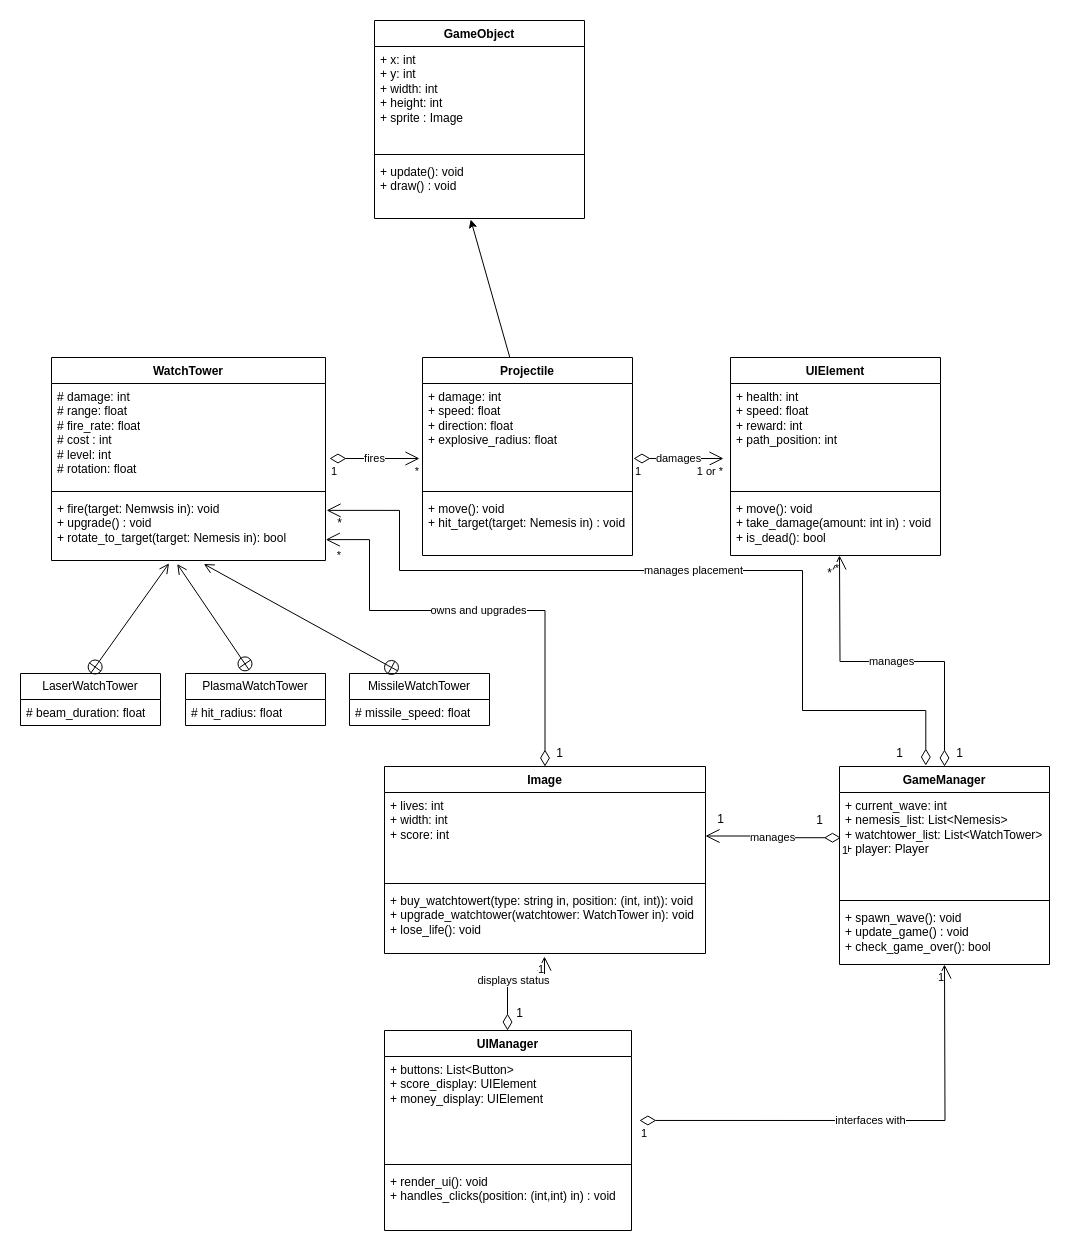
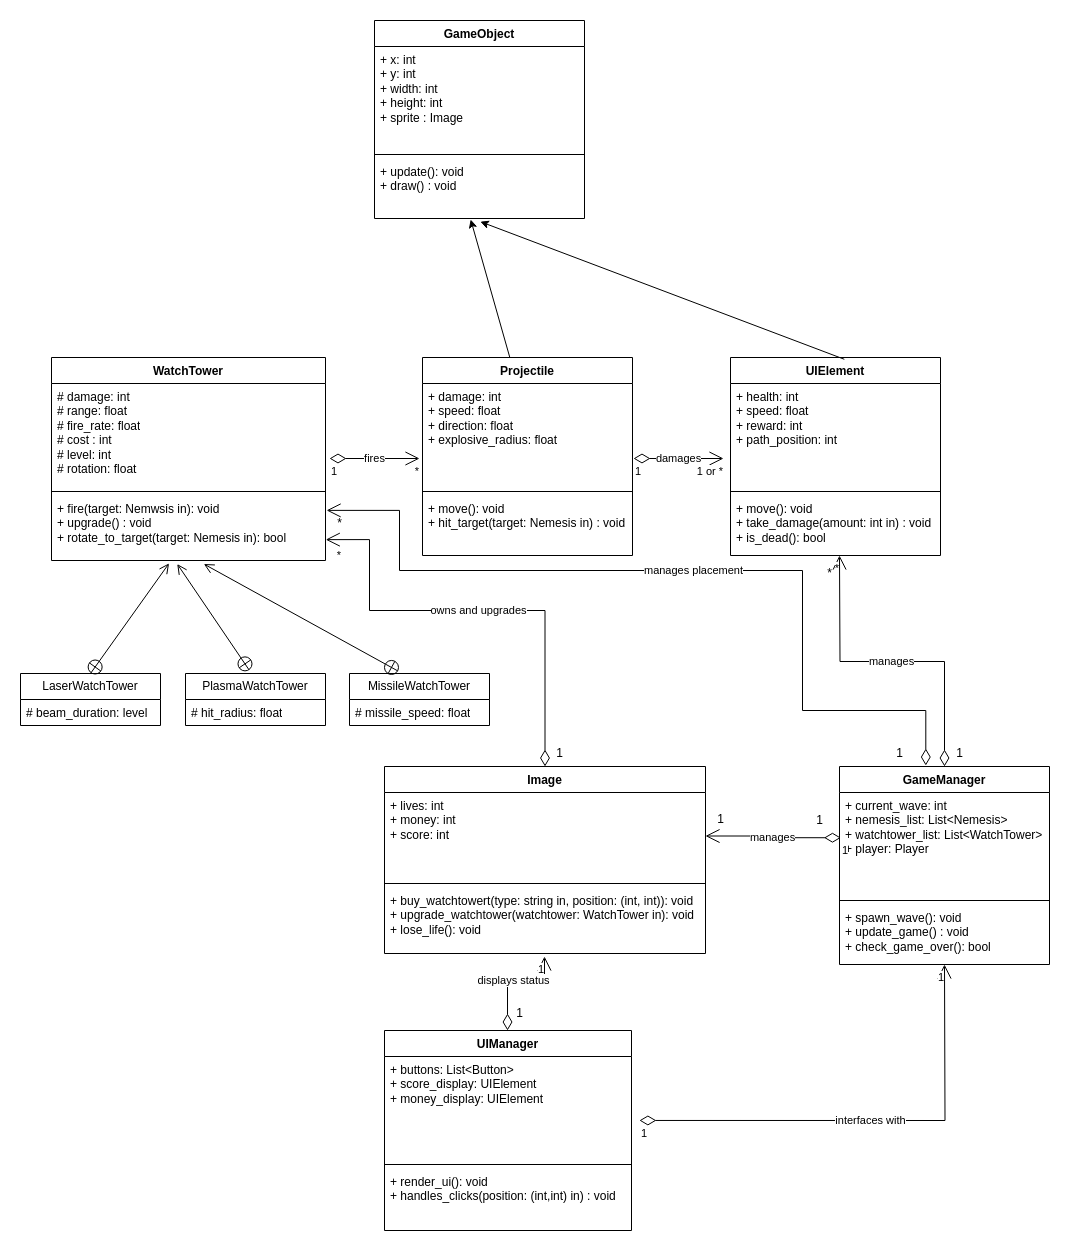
edge "UIElement" -> "+ update(): void + draw() : void": added
node "# beam_duration: float": label "# beam_duration: float" -> "# beam_duration: level"
node "+ lives: int + width: int + score: int": label "+ lives: int + width: int + score: int" -> "+ lives: int + money: int + score: int"
